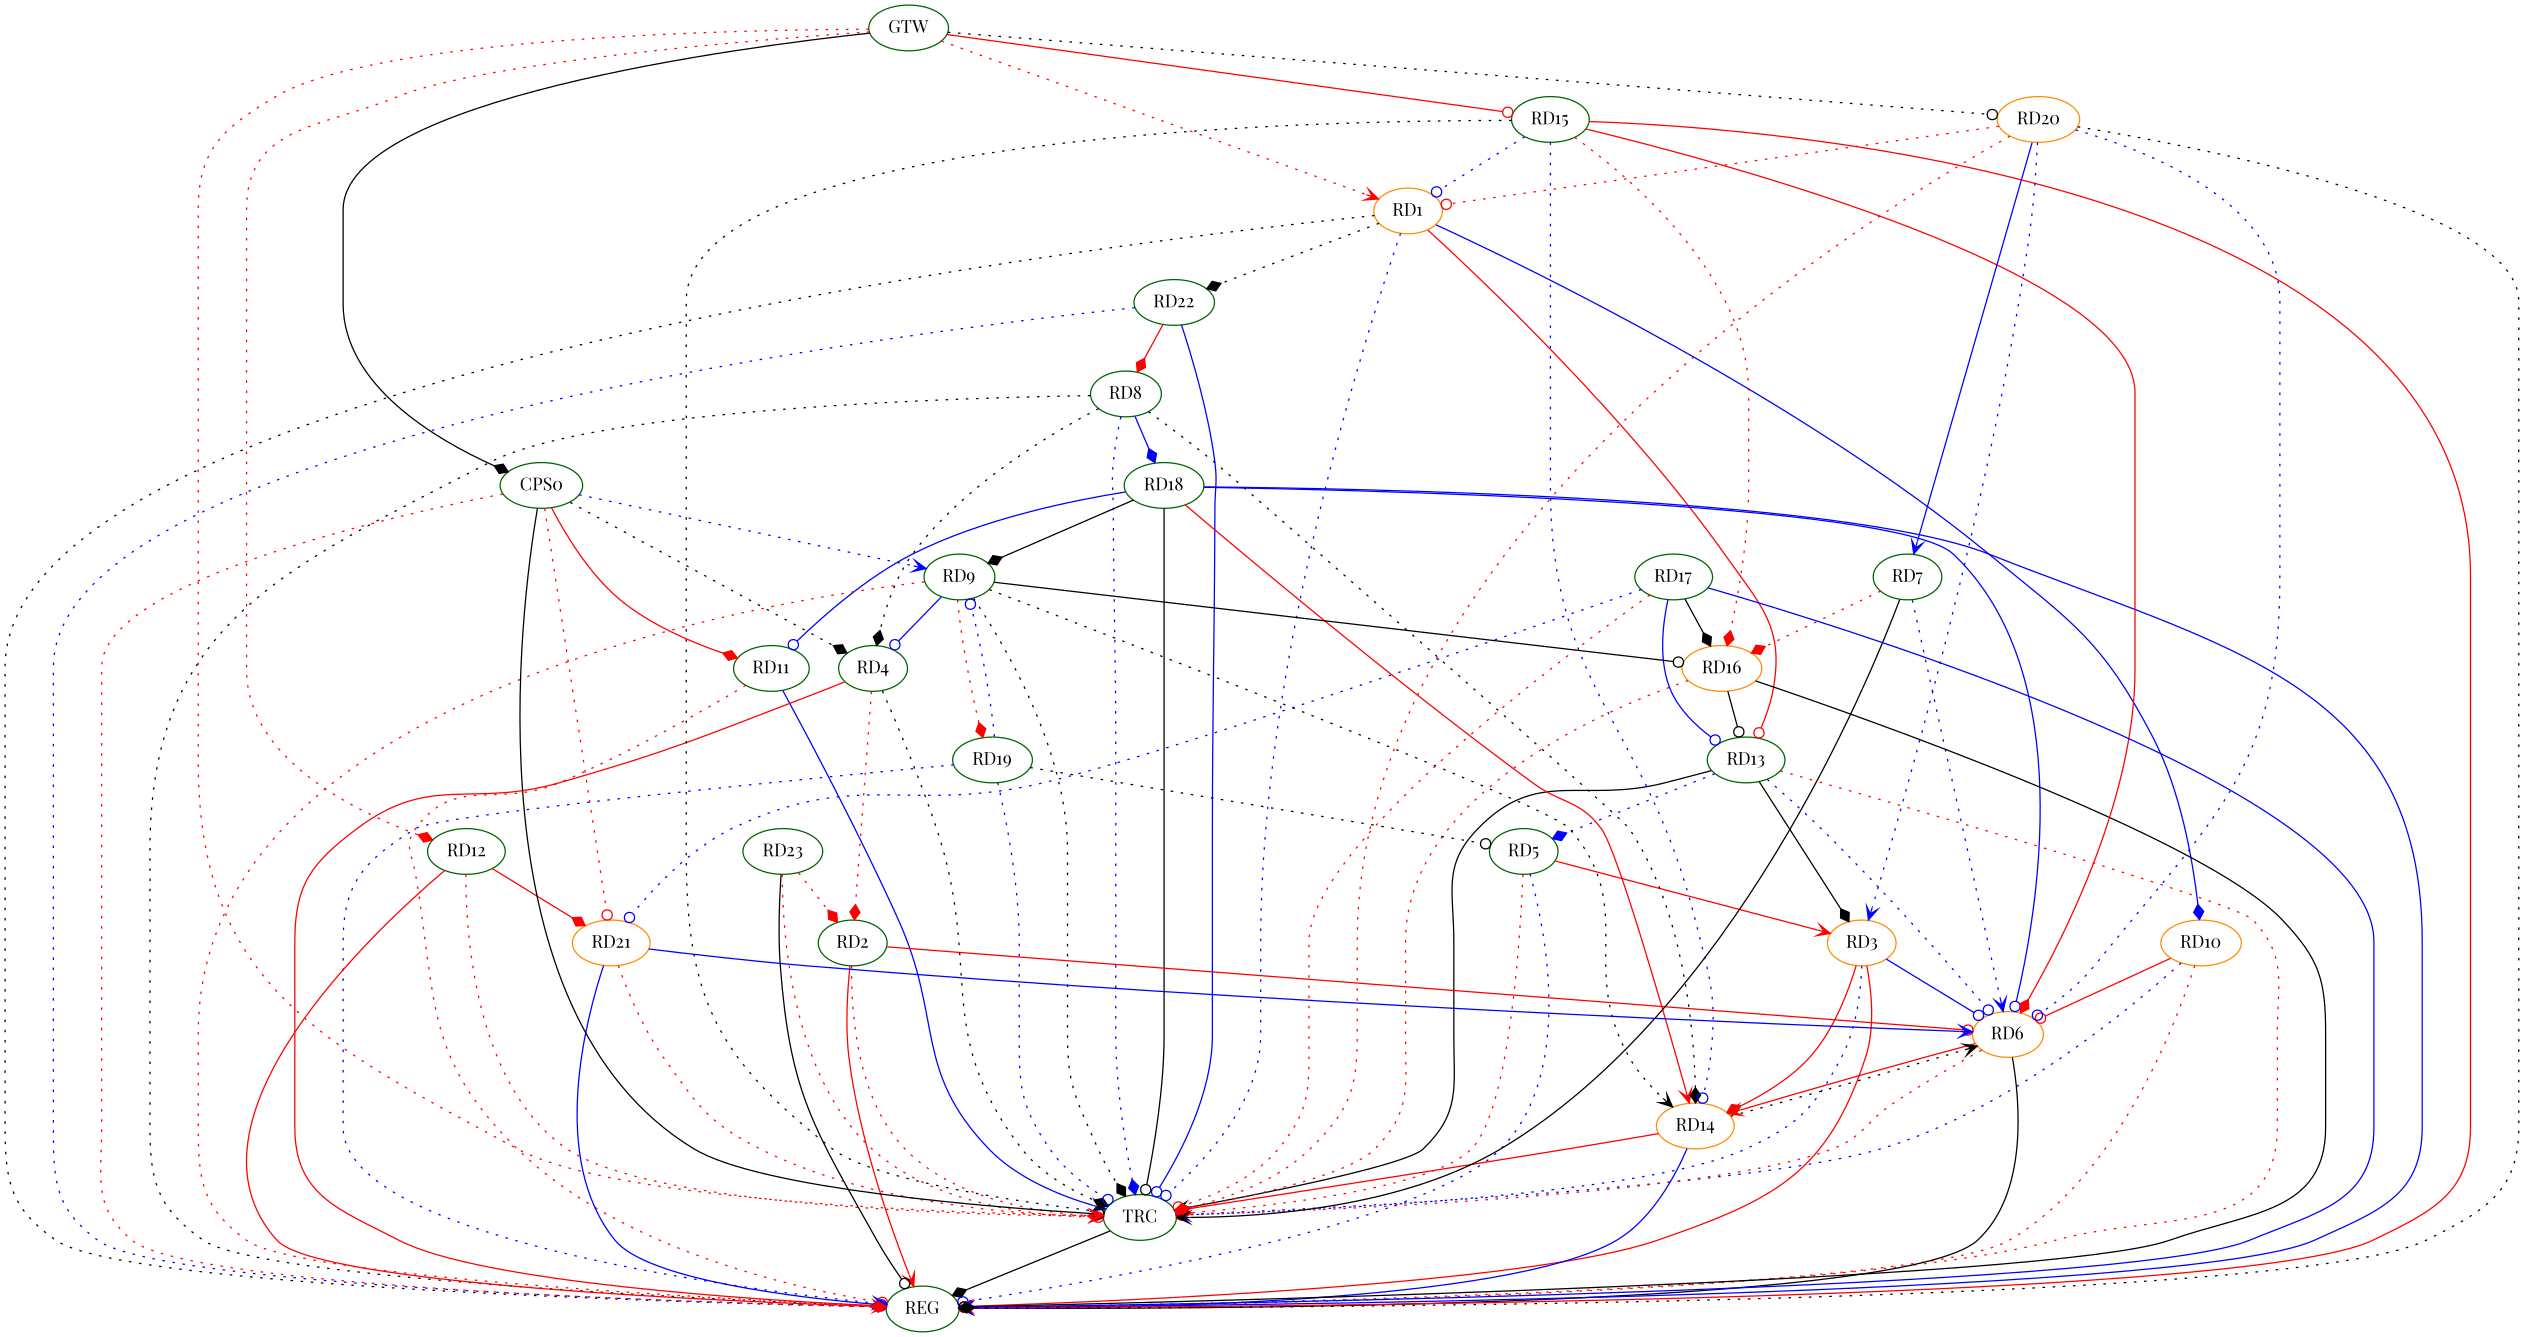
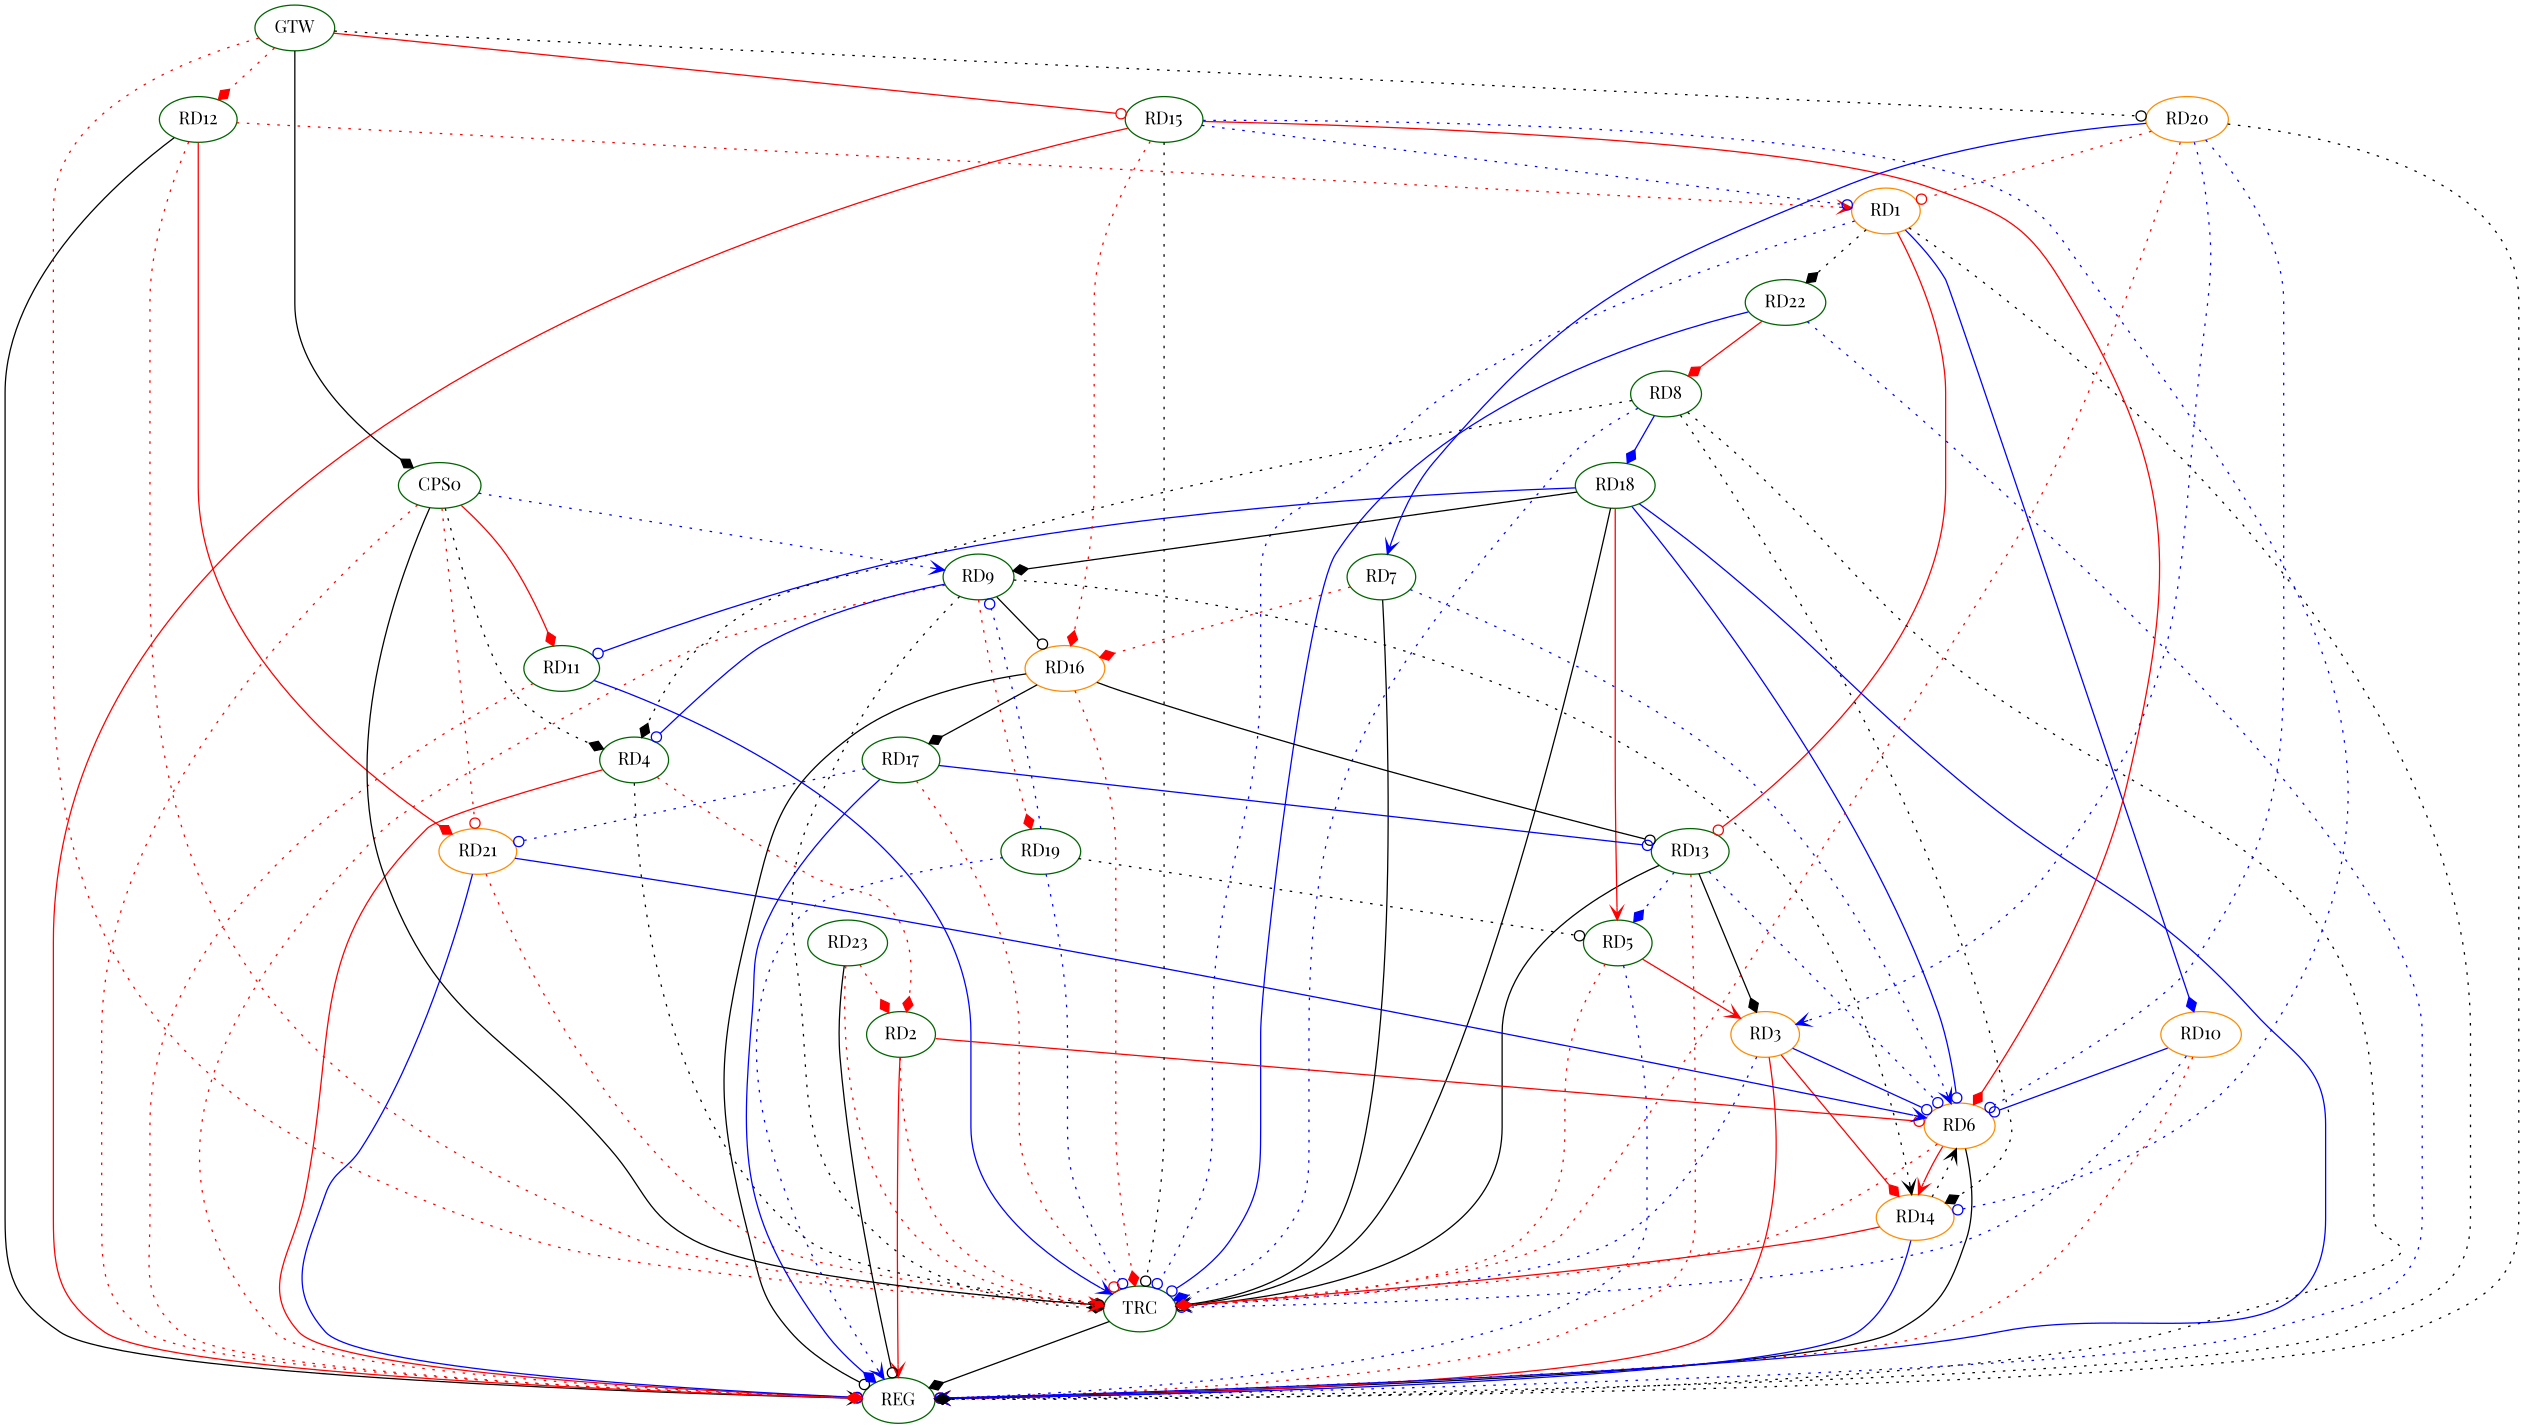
edge "GTW" -> "RD1": now "RD12" -> "RD1"
edge "RD17" -> "RD16": reversed
edge "RD18" -> "RD14": now "RD18" -> "RD5"
edge "RD10" -> "RD6": color red -> blue
edge "RD12" -> "REG": color red -> black
